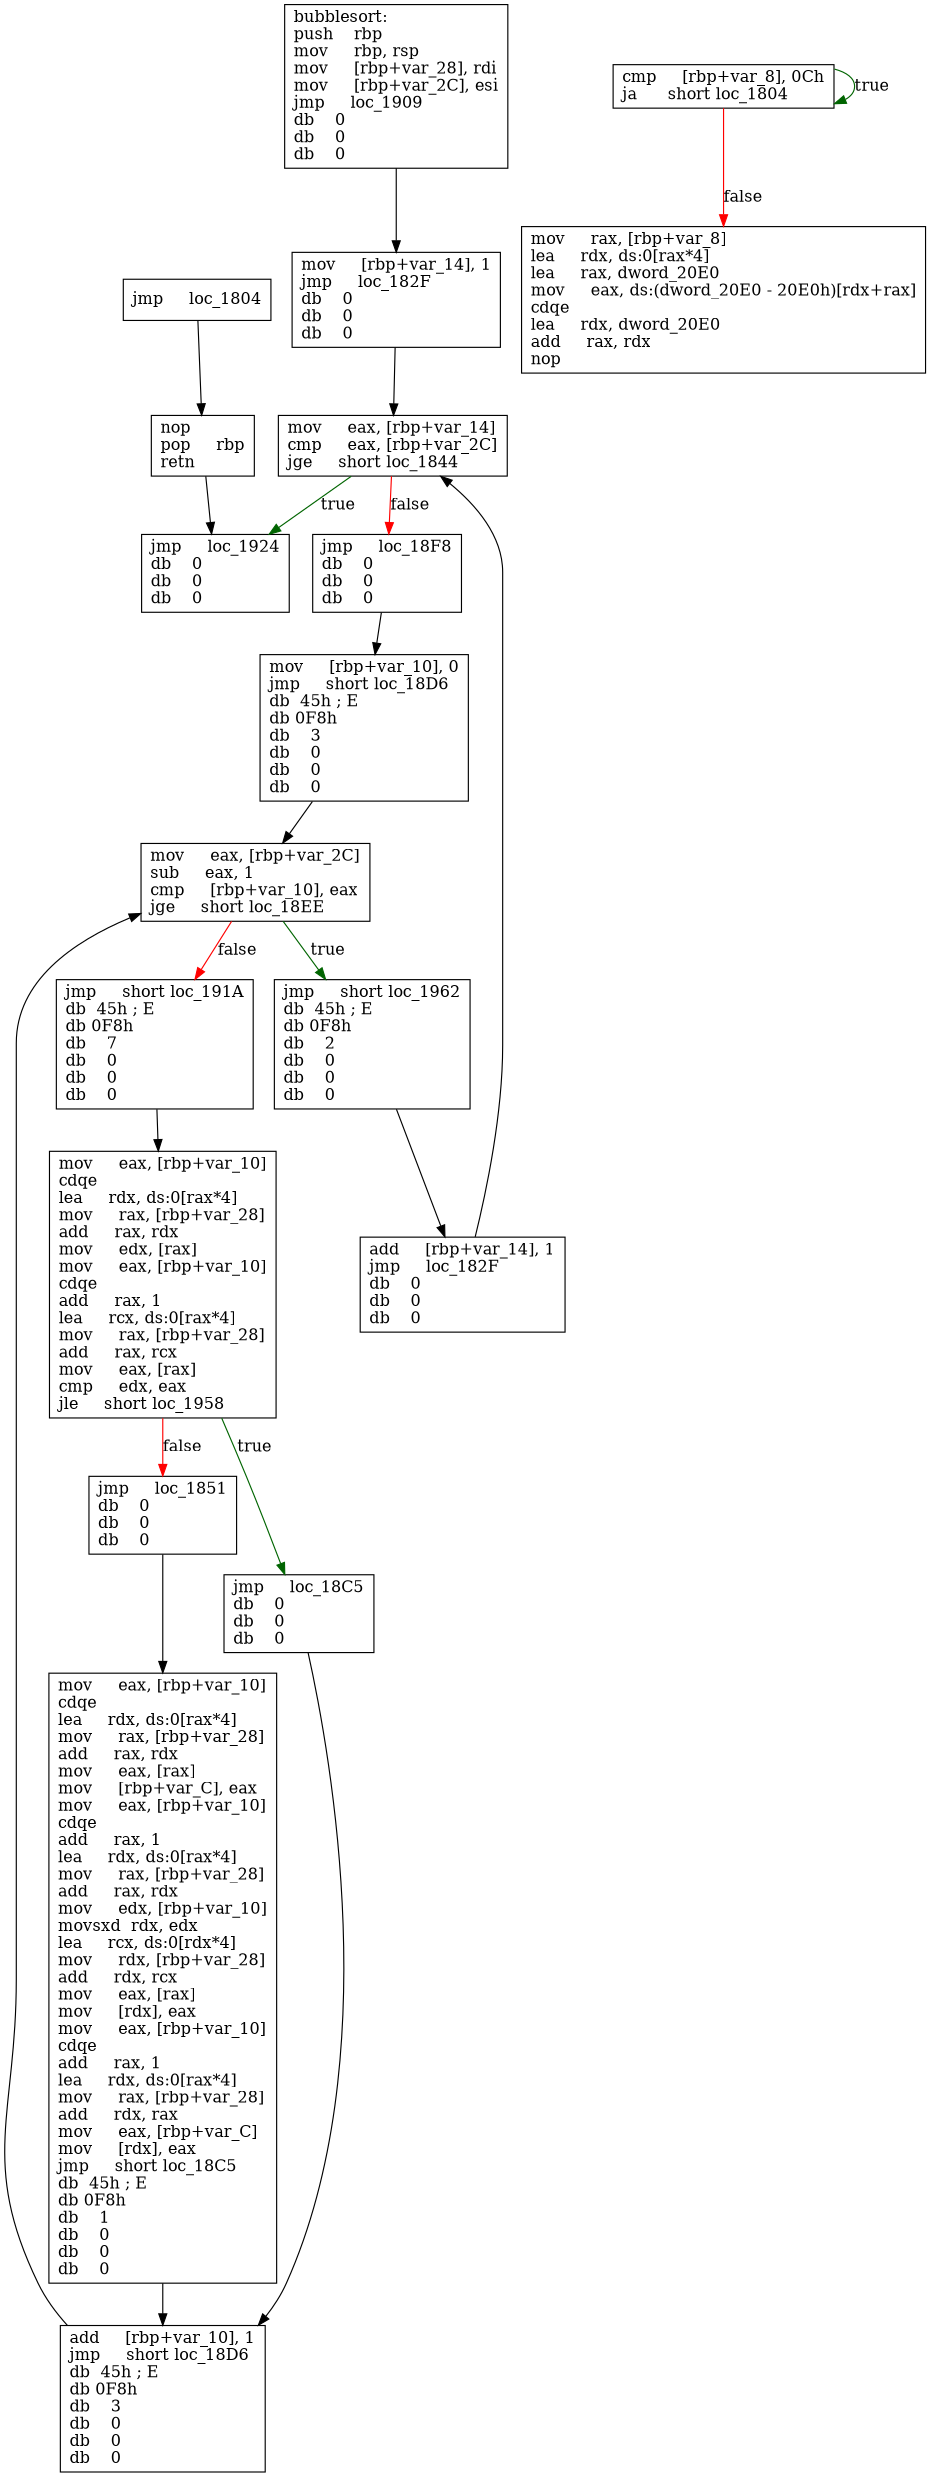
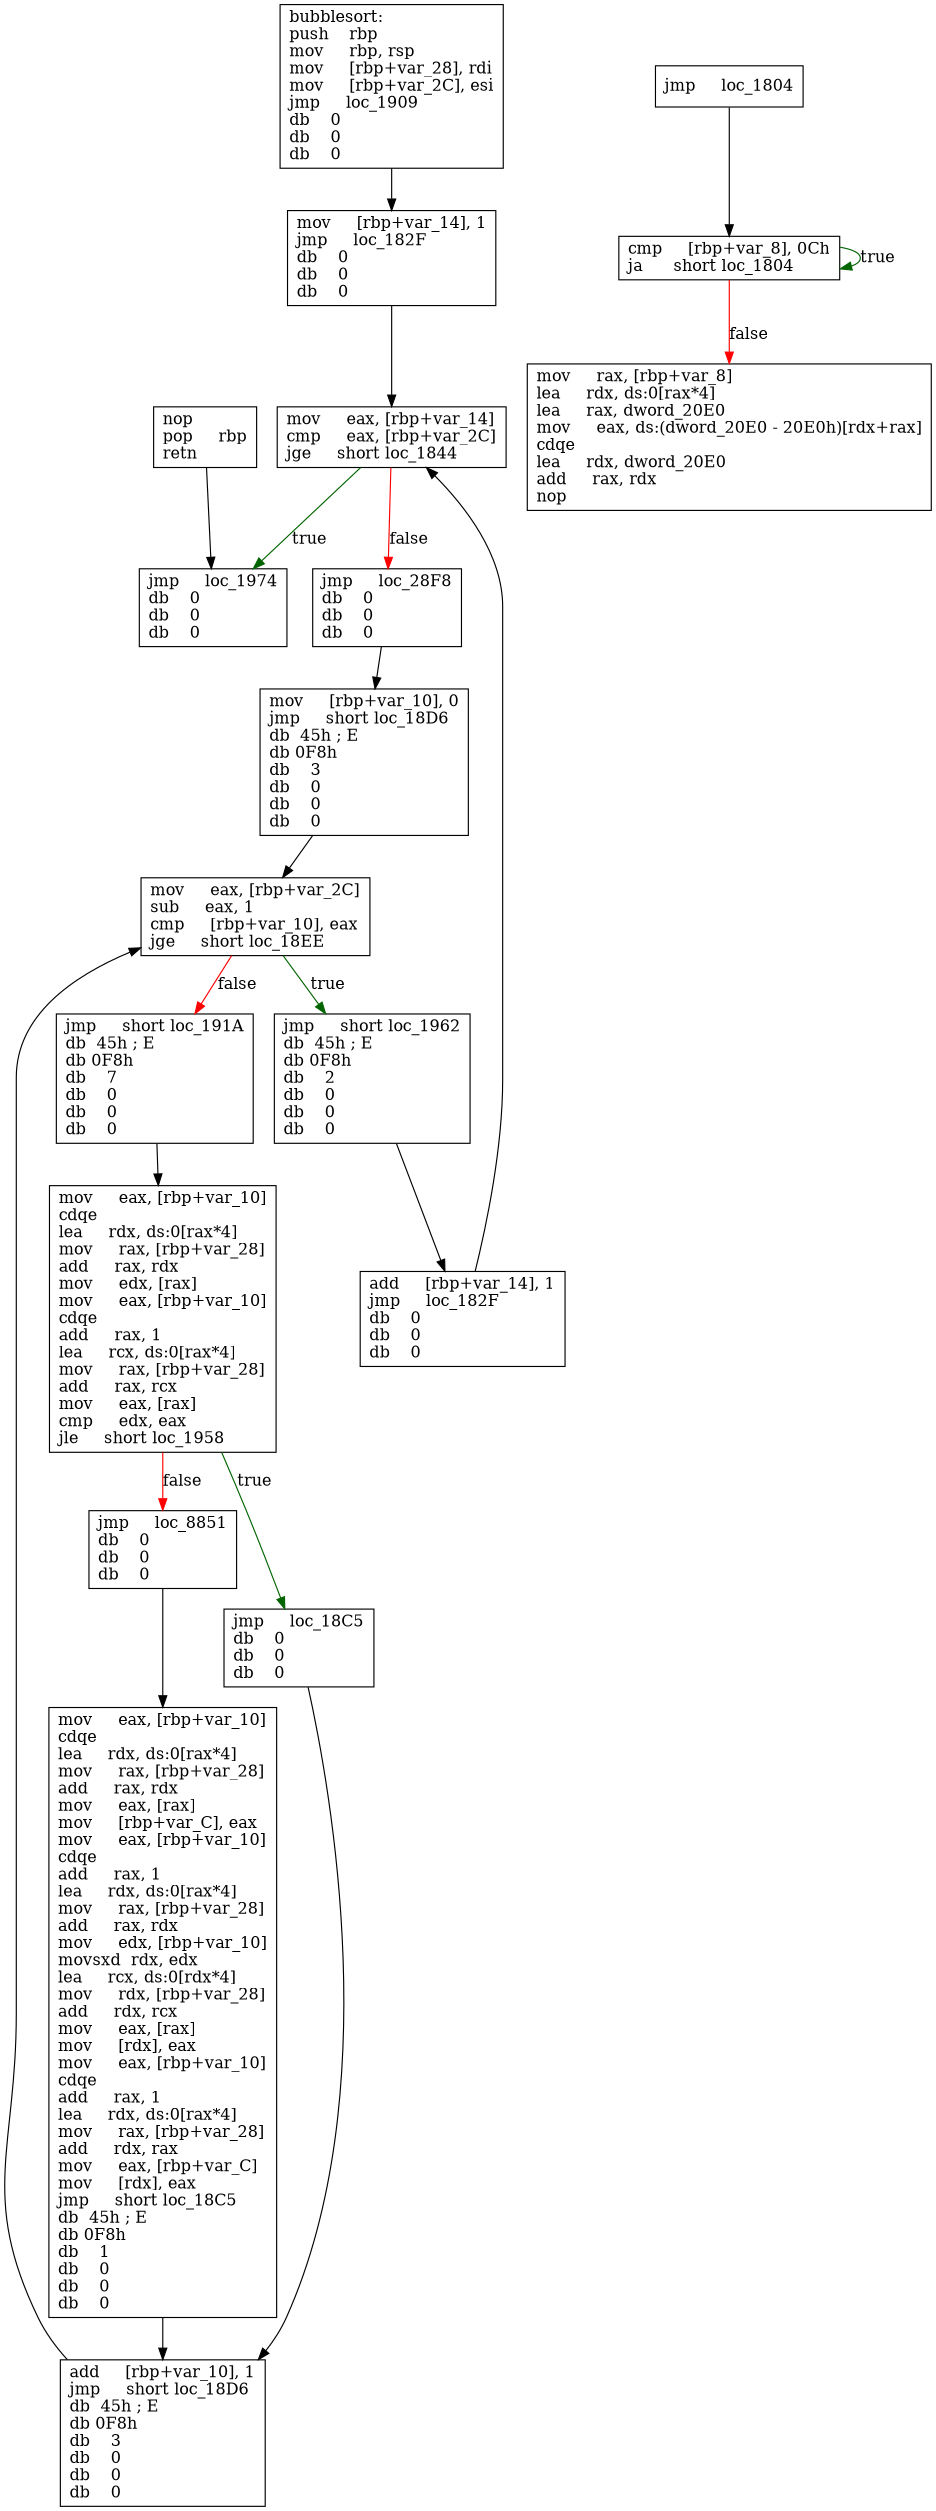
edge "jmp     loc_1804" -> "nop pop     rbp retn": now "jmp     loc_1804" -> "cmp     [rbp+var_8], 0Ch ja      short loc_1804"
node "jmp     loc_1924 db    0 db    0 db    0": label "jmp     loc_1924 db    0 db    0 db    0" -> "jmp     loc_1974 db    0 db    0 db    0"
node "jmp     loc_18F8 db    0 db    0 db    0": label "jmp     loc_18F8 db    0 db    0 db    0" -> "jmp     loc_28F8 db    0 db    0 db    0"
node "jmp     loc_1851 db    0 db    0 db    0": label "jmp     loc_1851 db    0 db    0 db    0" -> "jmp     loc_8851 db    0 db    0 db    0"
